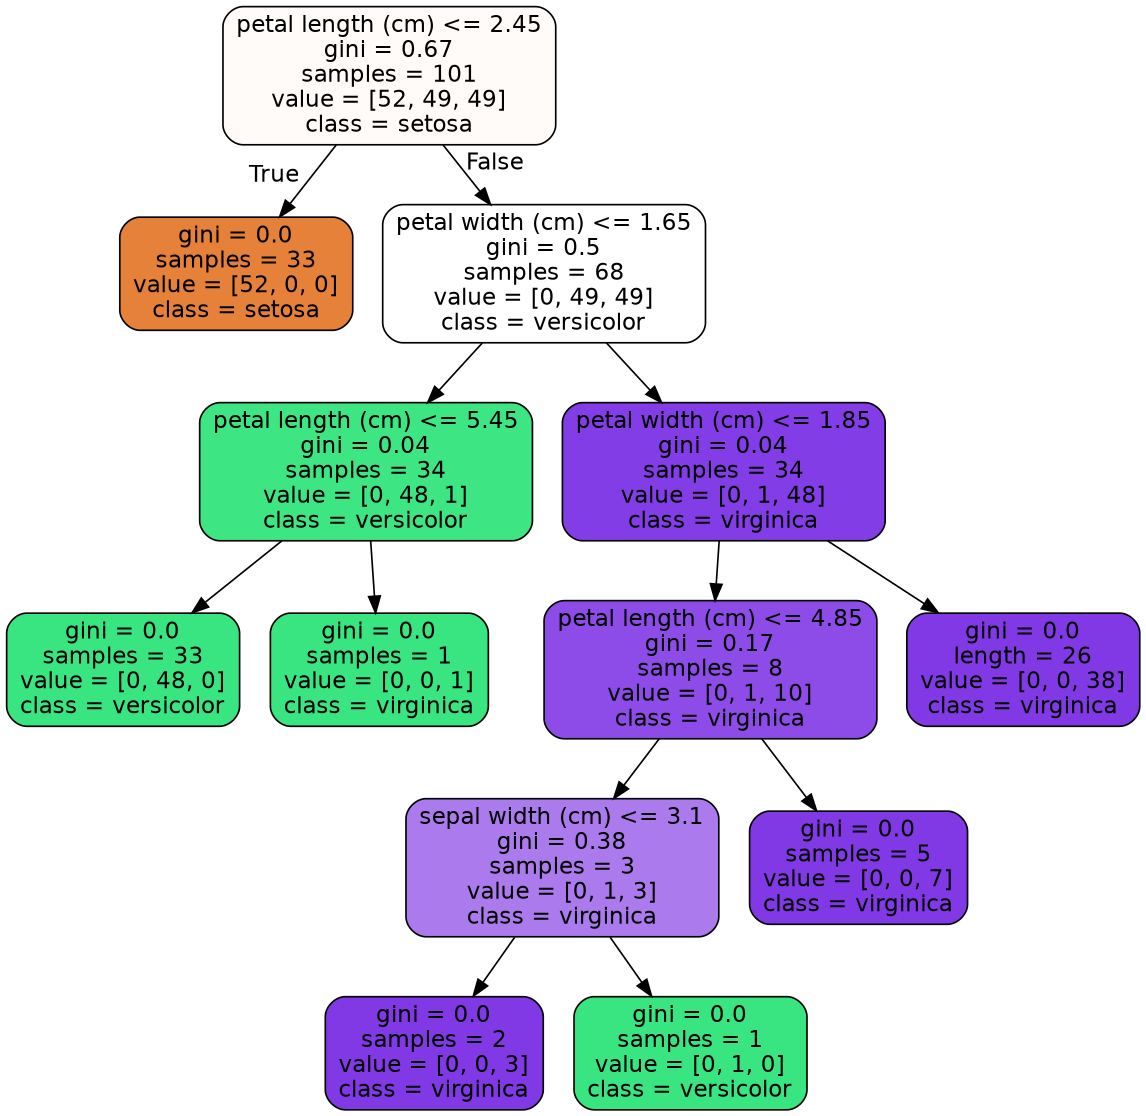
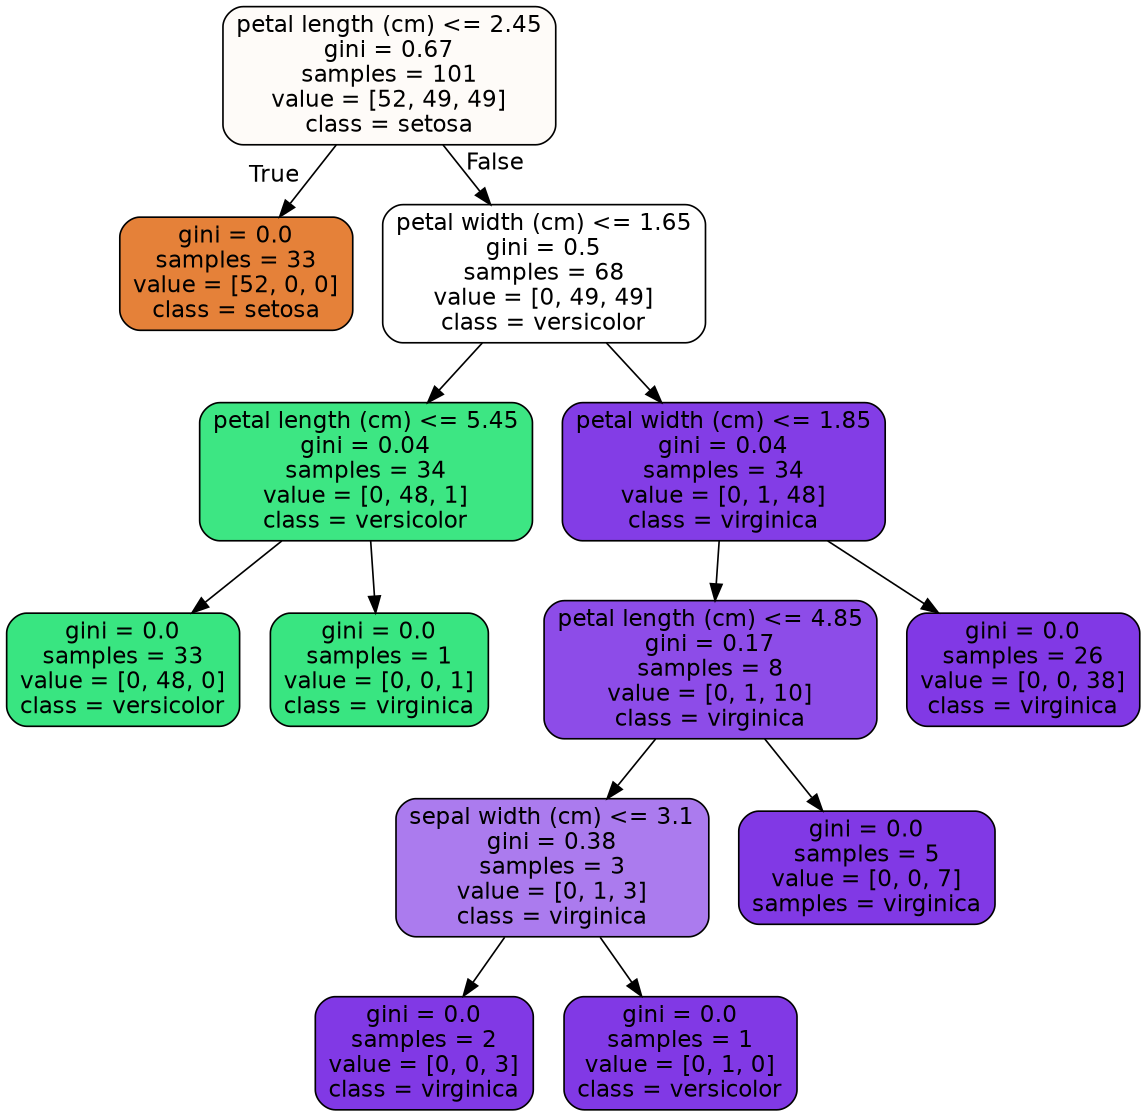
node "gini = 0.0 length = 26 value = [0, 0, 38] class = virginica": label "gini = 0.0 length = 26 value = [0, 0, 38] class = virginica" -> "gini = 0.0 samples = 26 value = [0, 0, 38] class = virginica"
node "gini = 0.0 samples = 5 value = [0, 0, 7] class = virginica": label "gini = 0.0 samples = 5 value = [0, 0, 7] class = virginica" -> "gini = 0.0 samples = 5 value = [0, 0, 7] samples = virginica"
node "gini = 0.0 samples = 1 value = [0, 1, 0] class = versicolor": fillcolor #39e581ff -> #8139e5ff
